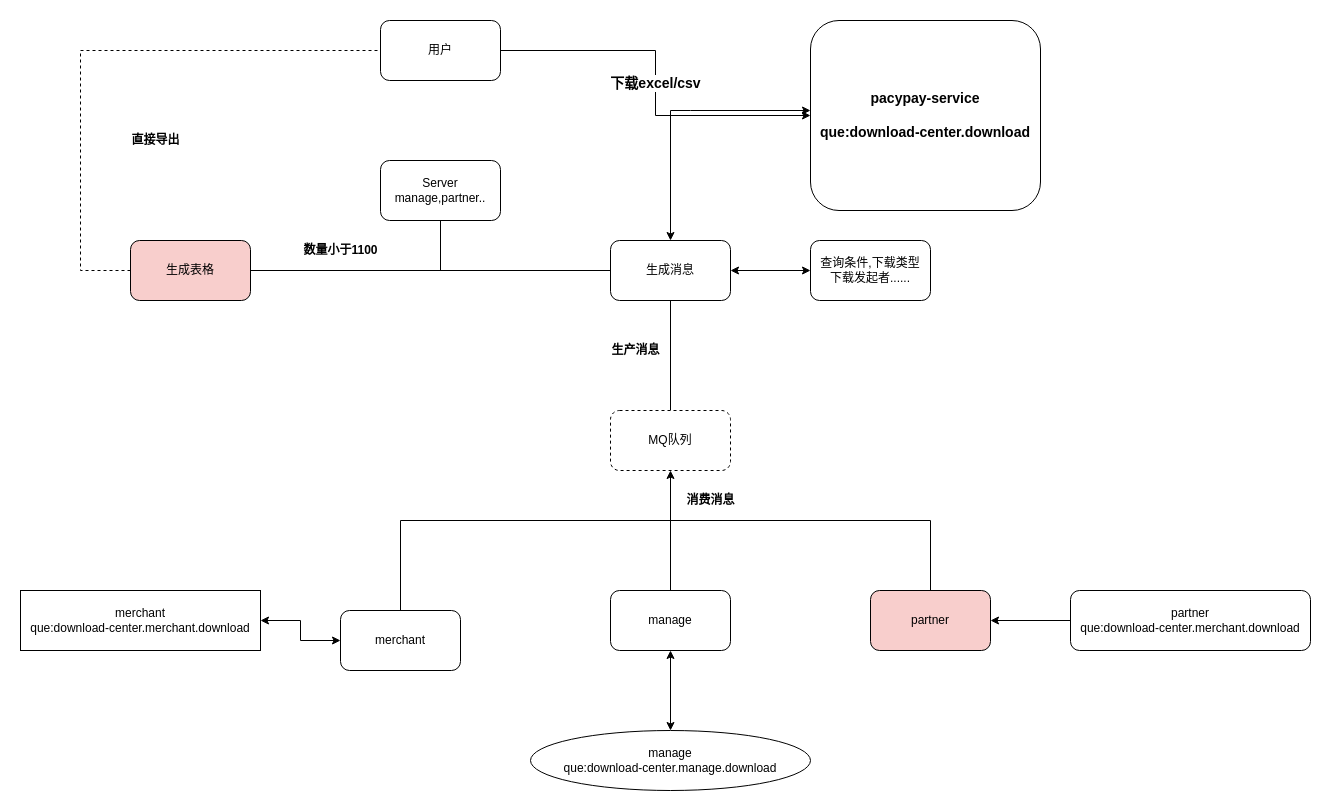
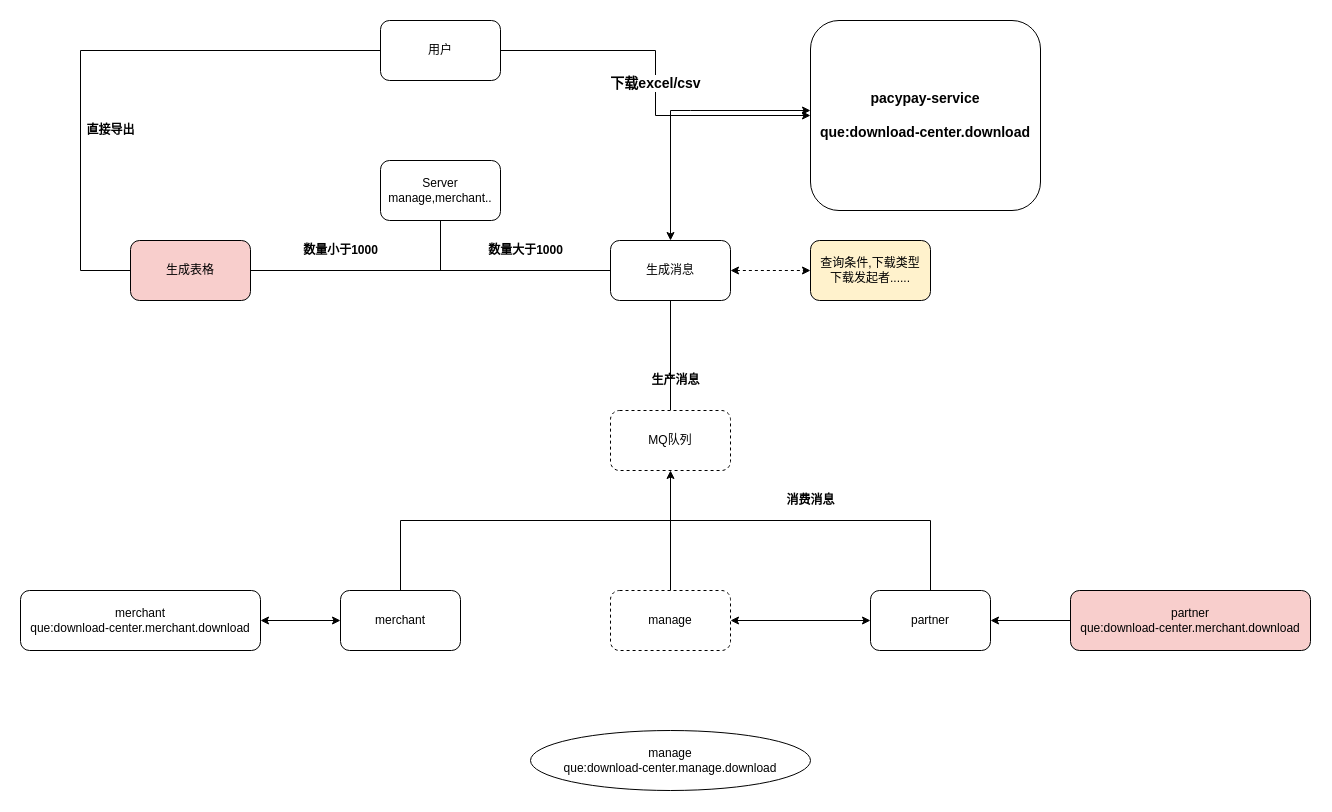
edge "用户" -- "生成表格": style dashed -> solid
node "直接导出": moved (156, 141) -> (111, 131)
node "Server manage,partner..": label "Server manage,partner.." -> "Server manage,merchant.."
node "数量小于1100": label "数量小于1100" -> "数量小于1000"
node "数量大于1000": added
edge "生成消息" -- "查询条件,下载类型 下载发起者......": style solid -> dashed
node "查询条件,下载类型 下载发起者......": fillcolor #ffffff -> #fff2cc
node "生产消息": moved (636, 351) -> (676, 381)
node "消费消息": moved (711, 501) -> (811, 501)
node "merchant que:download-center.merchant.download": shape rectangle -> rounded rectangle
node "manage": style solid -> dashed
node "partner": fillcolor #f8cecc -> #ffffff
node "partner que:download-center.merchant.download": fillcolor #ffffff -> #f8cecc
node "merchant": moved (401, 641) -> (401, 621)
edge "manage" -- "manage que:download-center.manage.download": now "manage" -- "partner"
